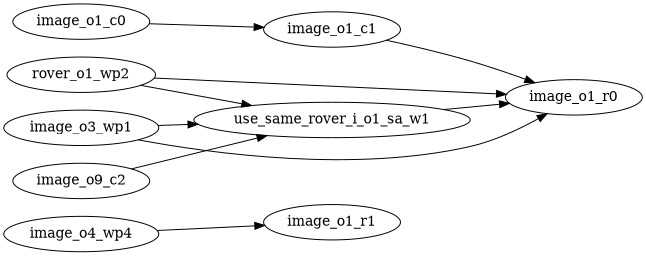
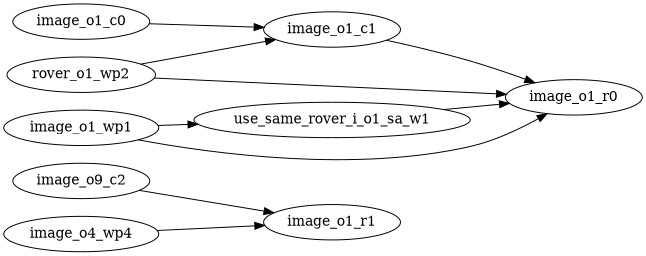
edge "rover_o1_wp2" -> "use_same_rover_i_o1_sa_w1": now "rover_o1_wp2" -> "image_o1_c1"
node "image_o3_wp1": label "image_o3_wp1" -> "image_o1_wp1"
edge "image_o9_c2" -> "use_same_rover_i_o1_sa_w1": now "image_o9_c2" -> "image_o1_r1"
